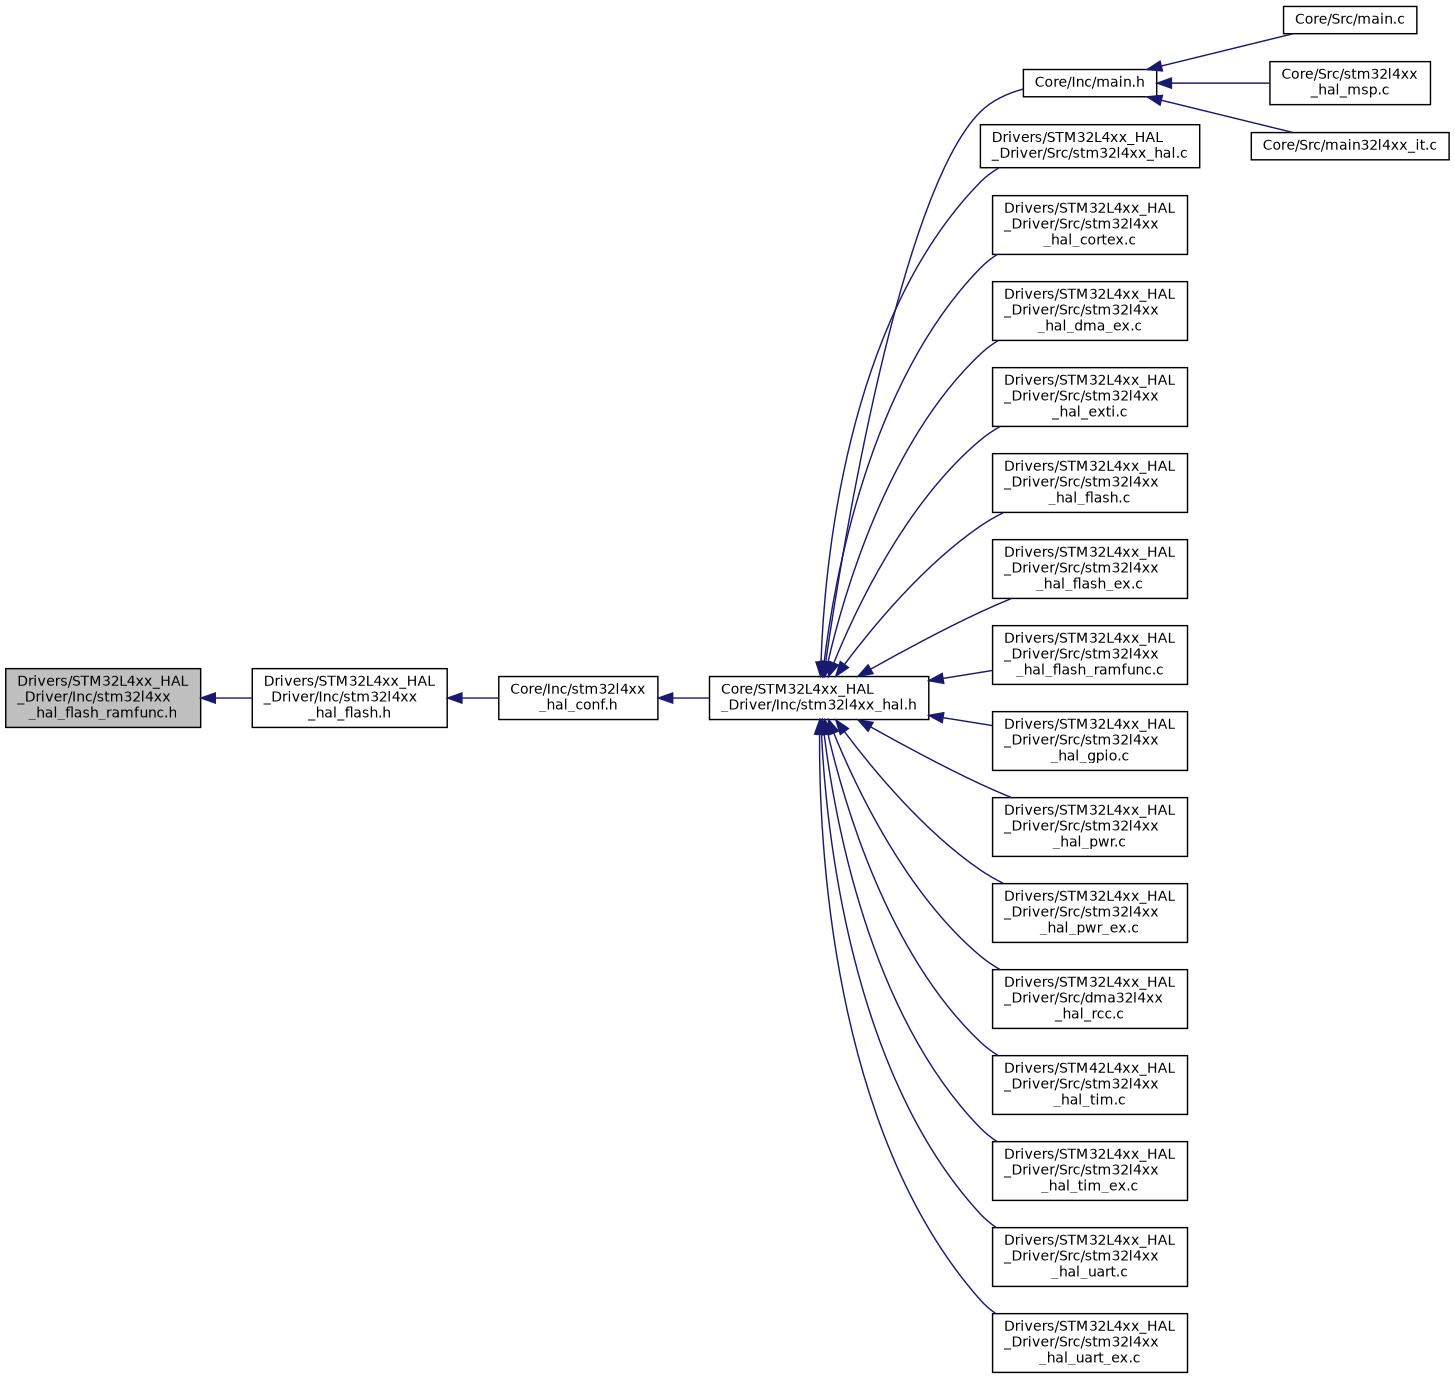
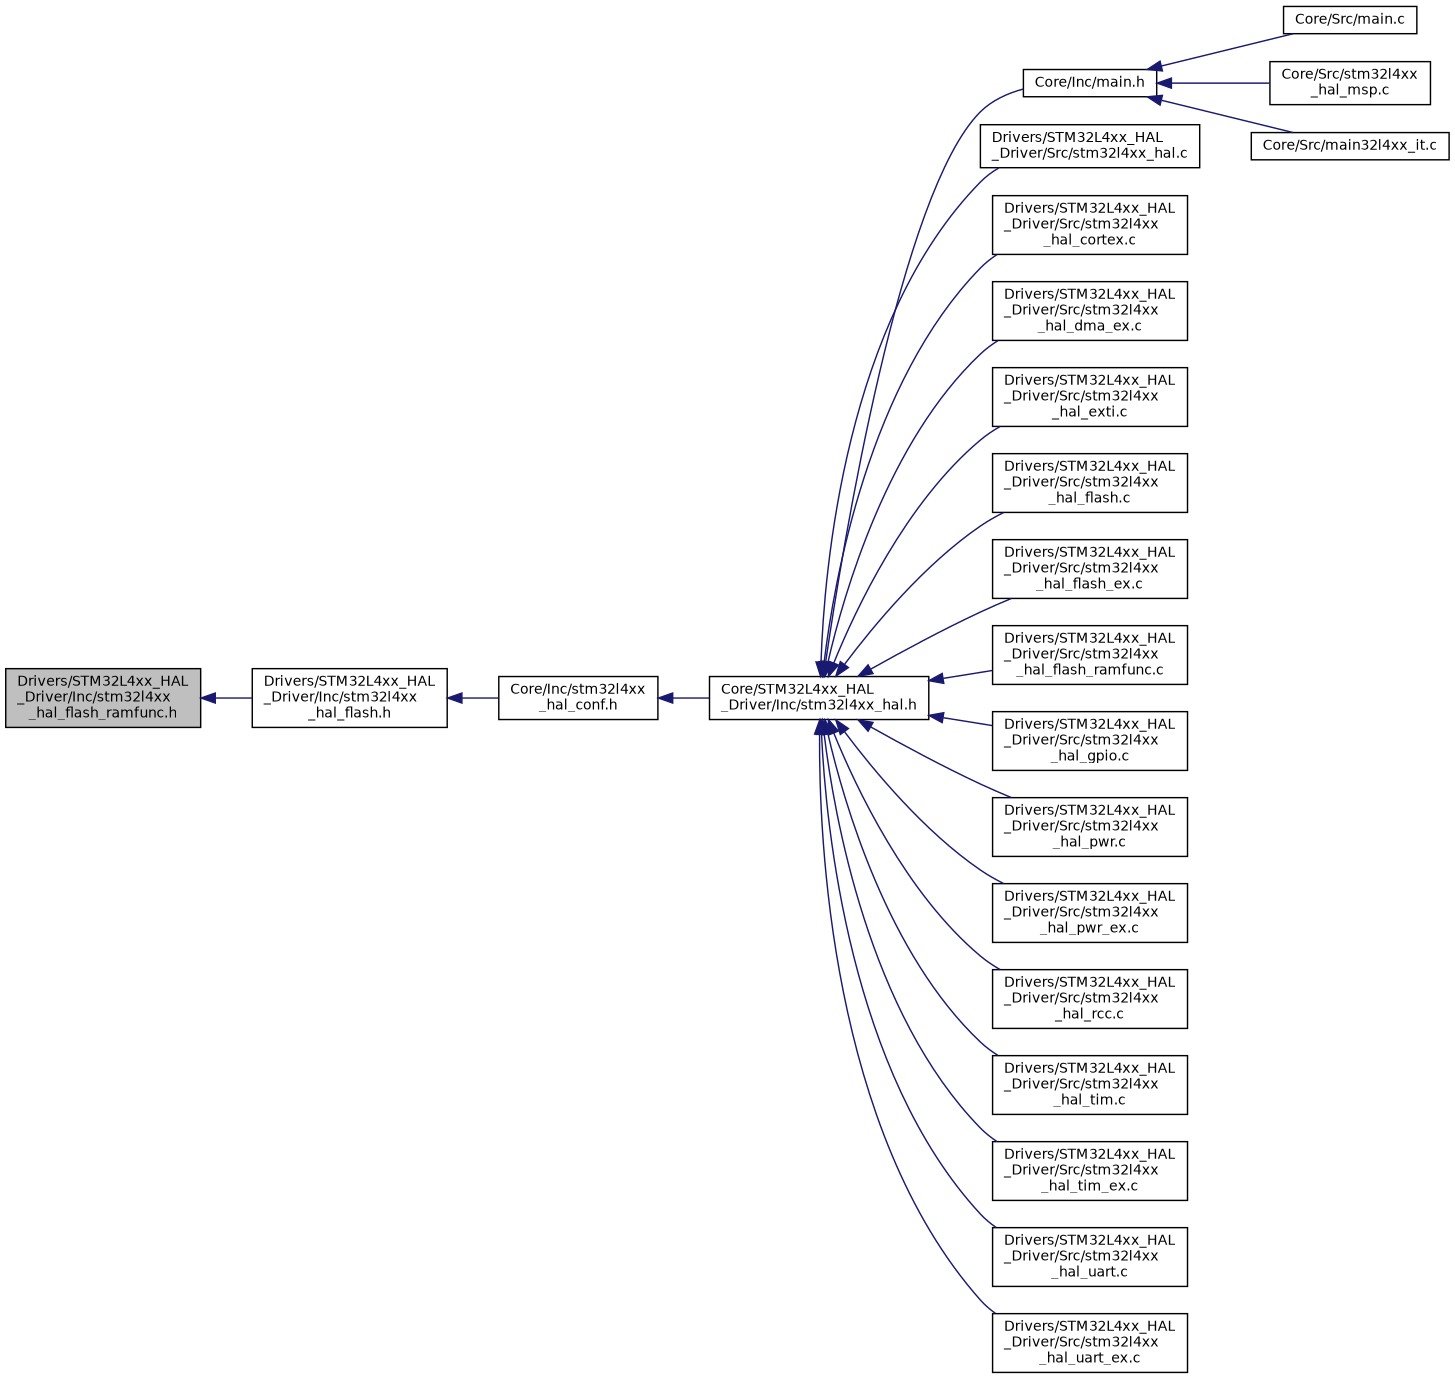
node "Drivers/STM32L4xx_HAL _Driver/Src/dma32l4xx _hal_rcc.c": label "Drivers/STM32L4xx_HAL _Driver/Src/dma32l4xx _hal_rcc.c" -> "Drivers/STM32L4xx_HAL _Driver/Src/stm32l4xx _hal_rcc.c"
node "Drivers/STM42L4xx_HAL _Driver/Src/stm32l4xx _hal_tim.c": label "Drivers/STM42L4xx_HAL _Driver/Src/stm32l4xx _hal_tim.c" -> "Drivers/STM32L4xx_HAL _Driver/Src/stm32l4xx _hal_tim.c"
